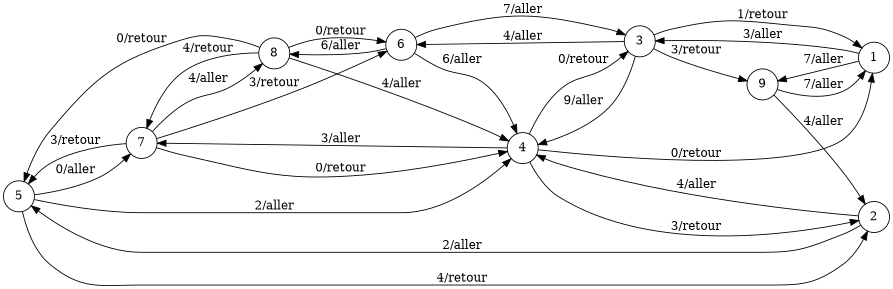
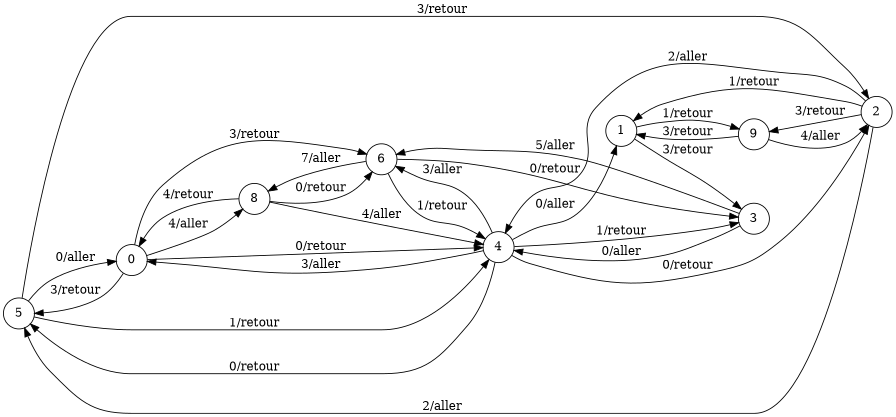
edge "6" -> "3": label "7/aller" -> "0/retour"
edge "3" -> "1": now "2" -> "1"
edge "1" -> "3": label "3/aller" -> "3/retour"
edge "3" -> "6": label "4/aller" -> "5/aller"
edge "6" -> "8": label "6/aller" -> "7/aller"
edge "6" -> "4": label "6/aller" -> "1/retour"
edge "4" -> "3": label "0/retour" -> "1/retour"
edge "1" -> "9": label "7/aller" -> "1/retour"
edge "8" -> "5": now "4" -> "5"
edge "3" -> "9": now "2" -> "9"
edge "9" -> "1": label "7/aller" -> "3/retour"
edge "3" -> "4": label "9/aller" -> "0/aller"
node "7": label "7" -> "0"
edge "4" -> "1": label "0/retour" -> "0/aller"
edge "2" -> "4": label "4/aller" -> "2/aller"
edge "4" -> "6": added, label "3/aller"
edge "5" -> "4": label "2/aller" -> "1/retour"
edge "4" -> "2": label "3/retour" -> "0/retour"
edge "5" -> "2": label "4/retour" -> "3/retour"
